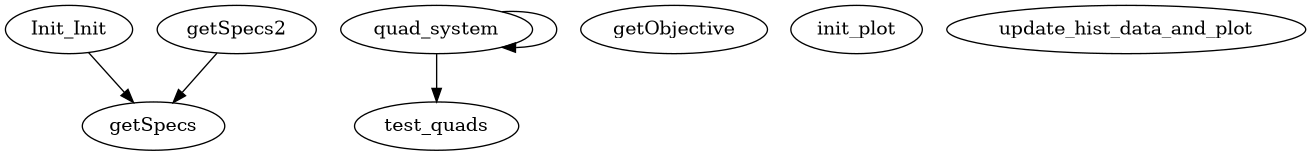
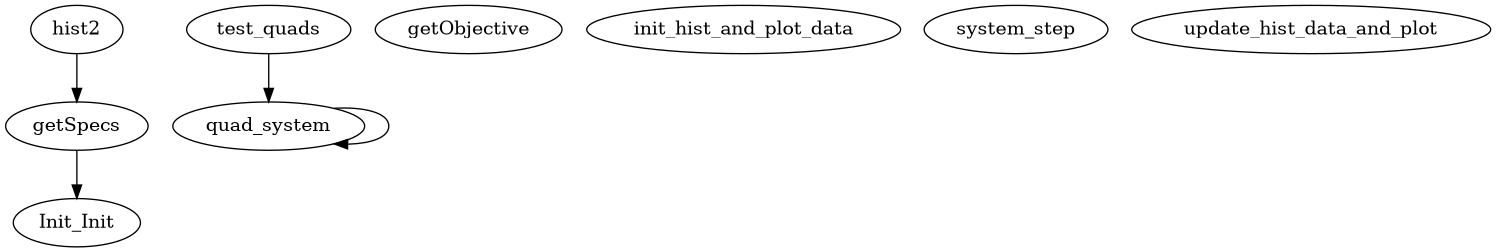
node "getSpecs2": label "getSpecs2" -> "hist2"
node "init_hist_and_plot_data": added
node "init_plot": removed
node "system_step": added
edge "quad_system" -> "test_quads": reversed
edge "Init_Init" -> "getSpecs": reversed
